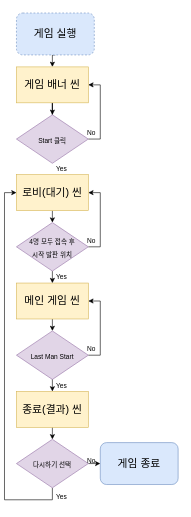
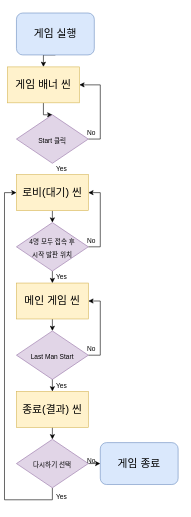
node "게임 실행": style dashed -> solid
node "게임 배너 씬": moved (53, 84) -> (44, 84)
